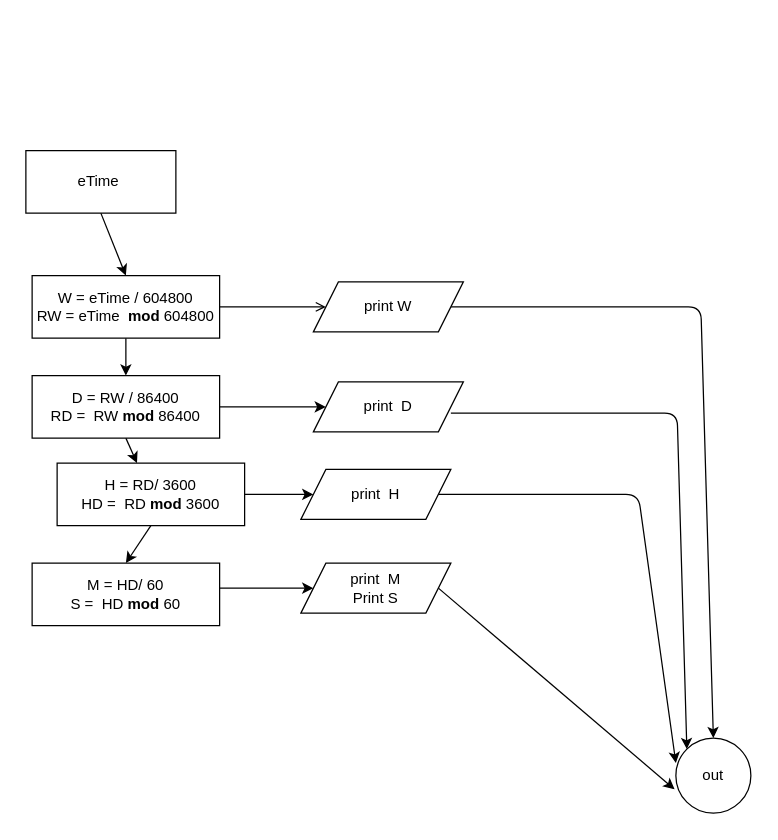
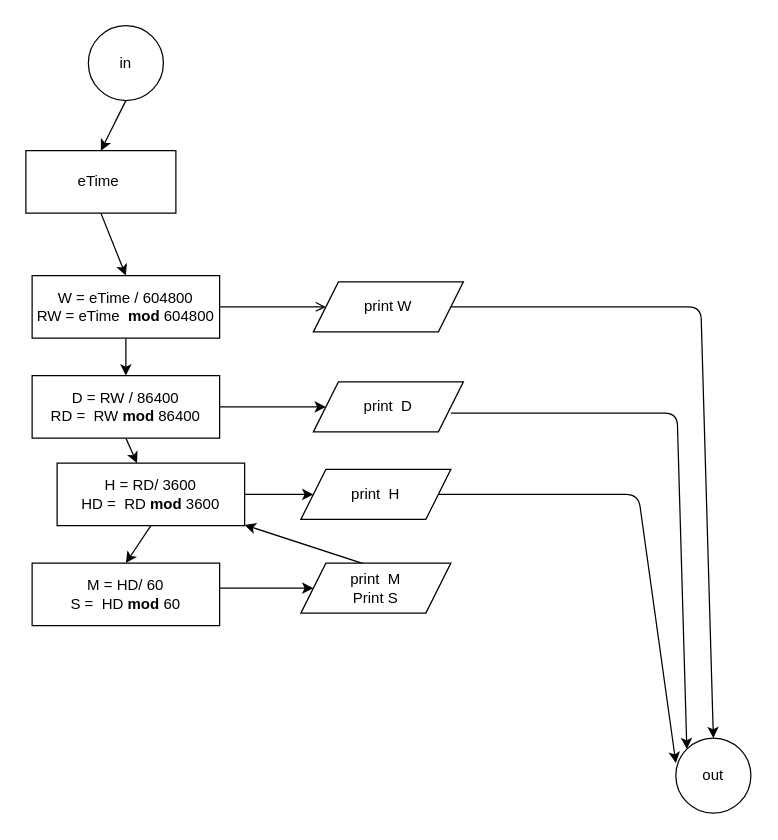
node "in": added
edge "in" -> "eTime": added
edge "print M Print S" -> "out": now "print M Print S" -> "H = RD/ 3600 HD = RD mod 3600"
